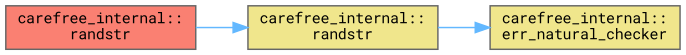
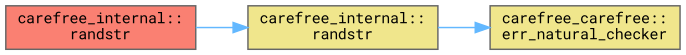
node "carefree_internal:: err_natural_checker": label "carefree_internal:: err_natural_checker" -> "carefree_carefree:: err_natural_checker"
